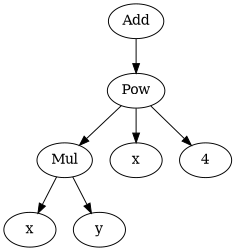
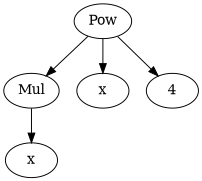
node "Add": removed
node "y": removed
